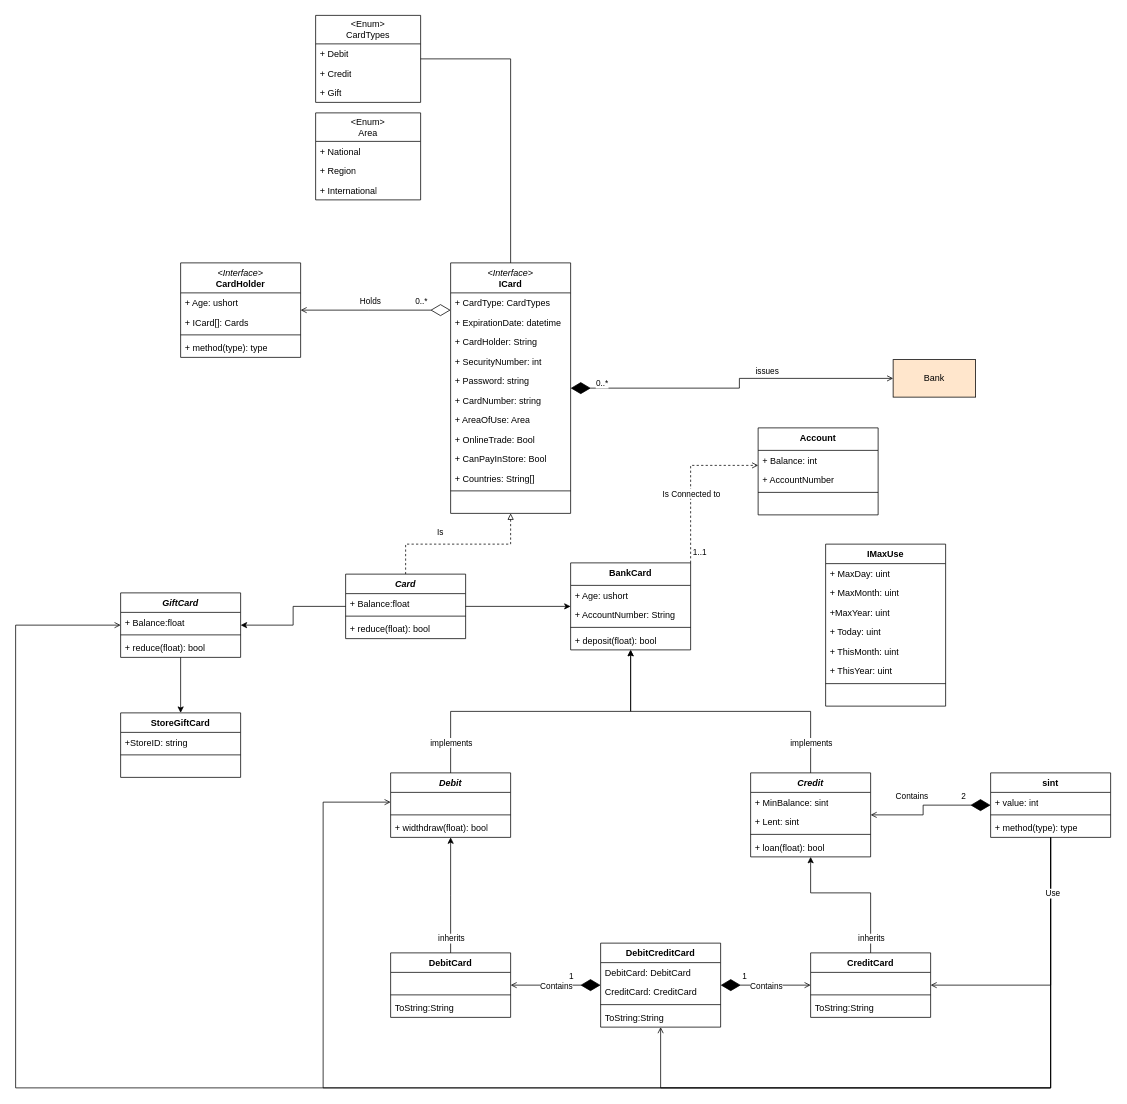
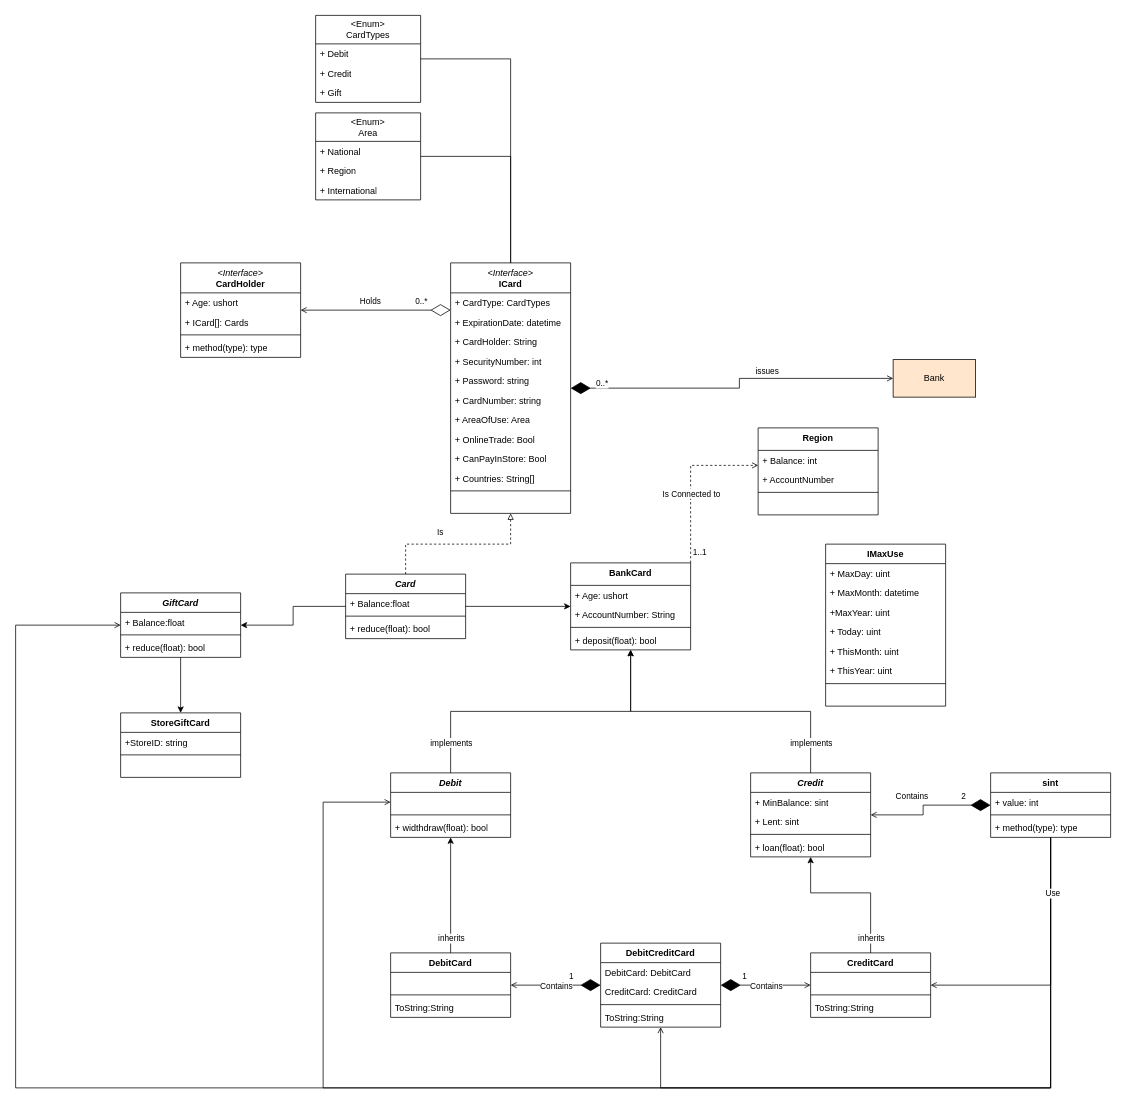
edge "<Enum> Area" -- "<Interface> ICard": added
node "Account": label "Account" -> "Region"
node "+ MaxMonth: uint": label "+ MaxMonth: uint" -> "+ MaxMonth: datetime"
